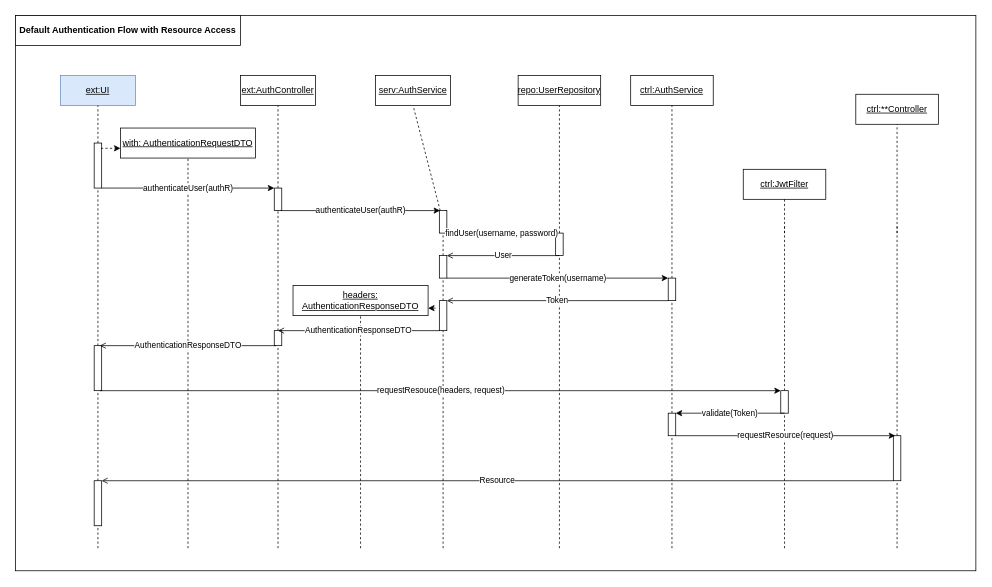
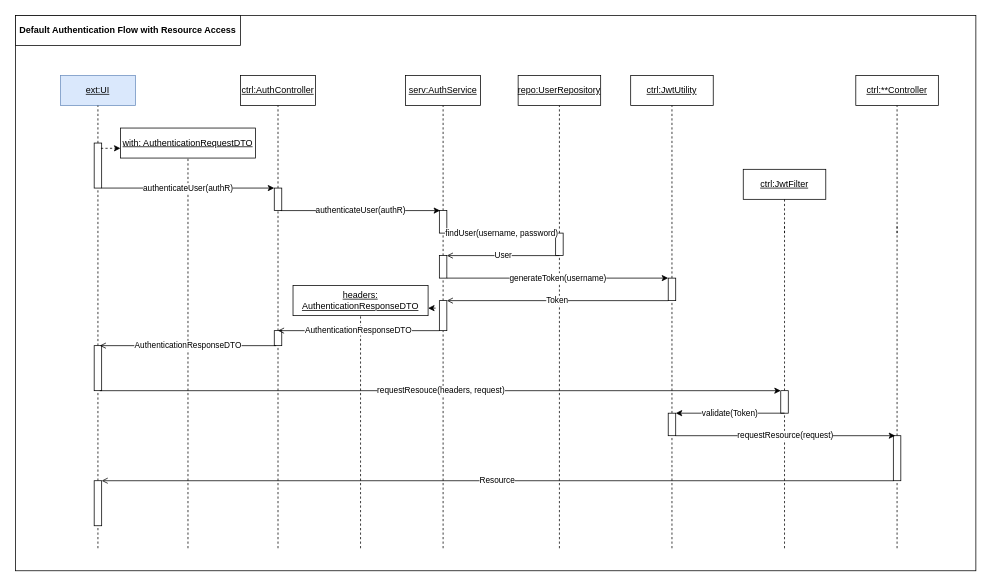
node "ext:AuthController": label "ext:AuthController" -> "ctrl:AuthController"
node "serv:AuthService": moved (413, 90) -> (443, 90)
node "ctrl:AuthService": label "ctrl:AuthService" -> "ctrl:JwtUtility"
node "ctrl:**Controller": moved (897, 109) -> (897, 90)
